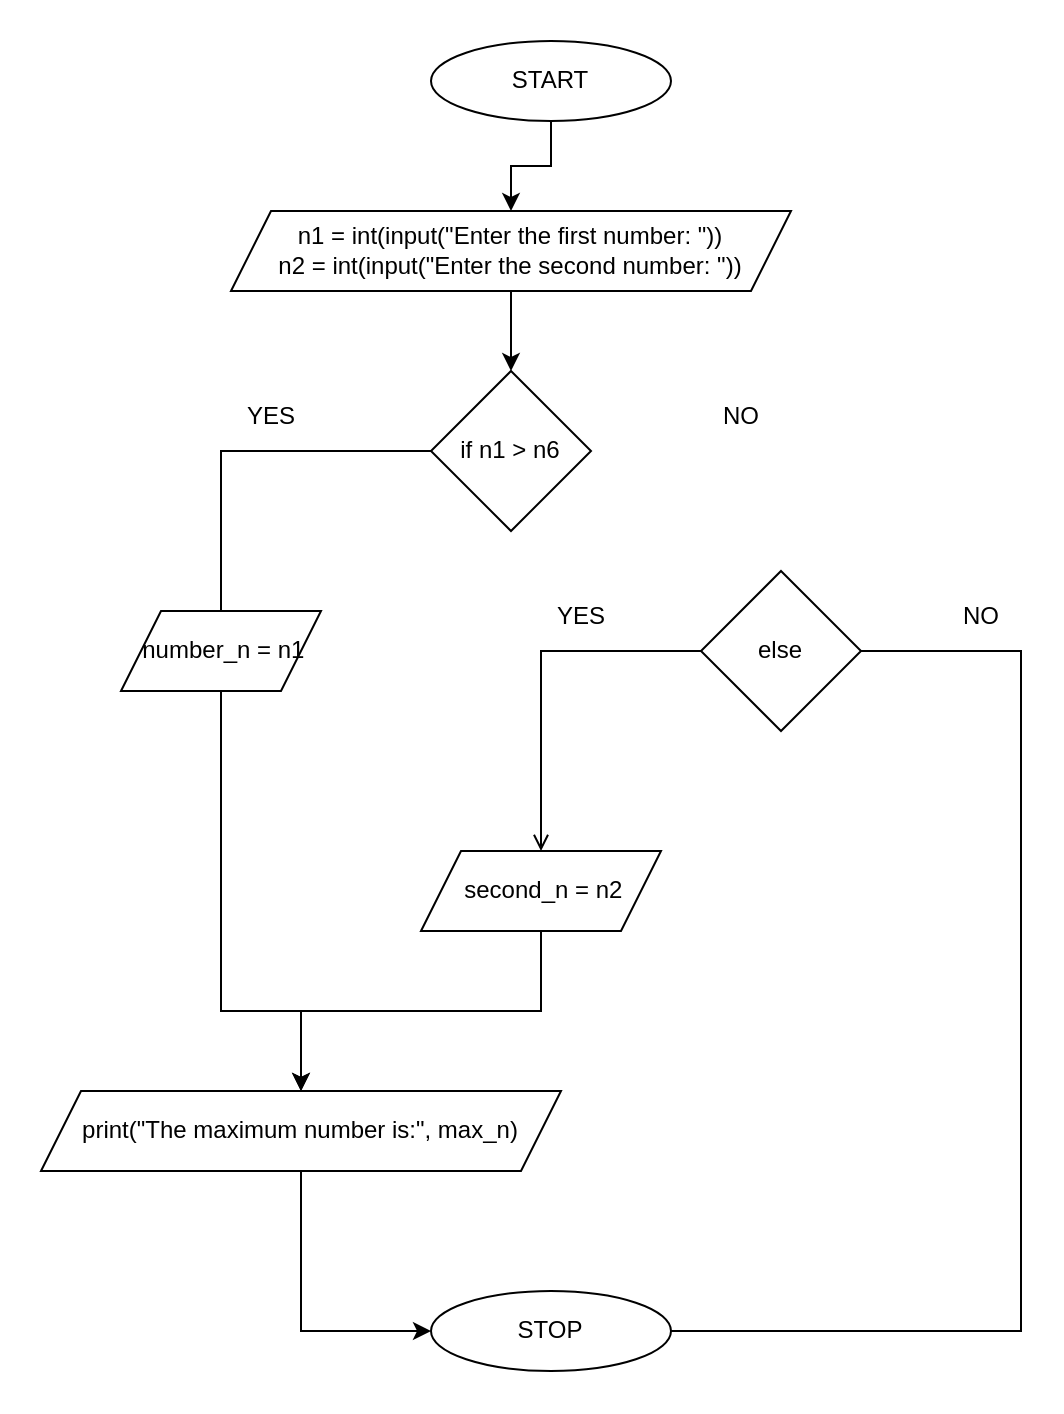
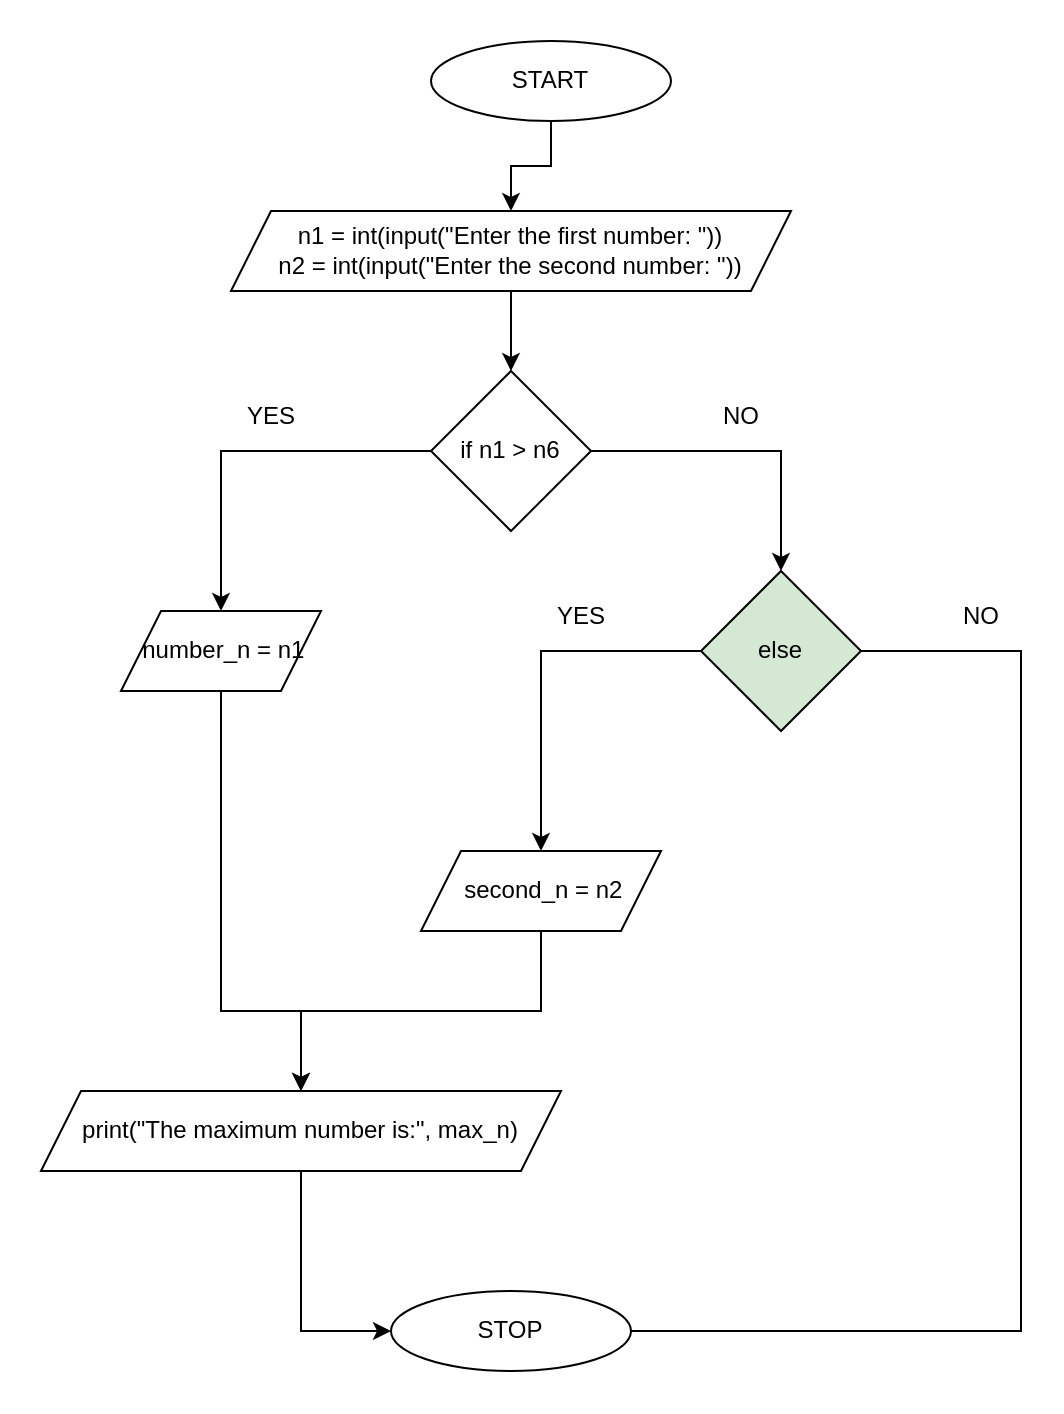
edge "if n1 > n6" -> "else": added
edge "if n1 > n6" -- "number_n = n1": arrowhead none -> classic
node "else": fillcolor #ffffff -> #d5e8d4
edge "else" -> "second_n = n2": arrowhead open -> classic
node "STOP": moved (551, 1331) -> (511, 1331)
